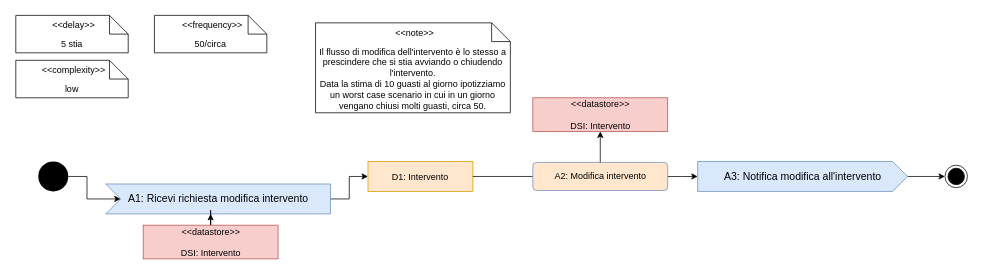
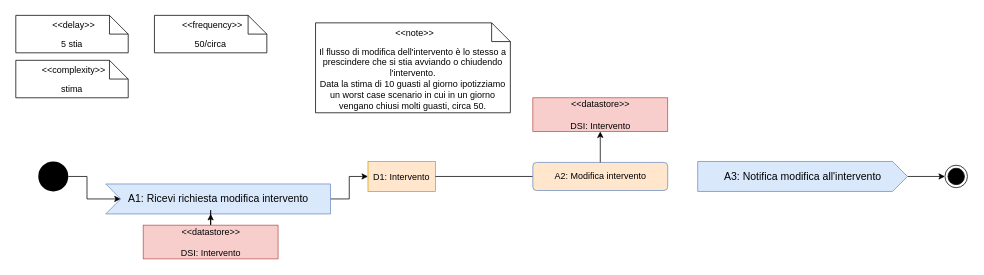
node "low": label "low" -> "stima"
node "D1: Intervento": size 105x30 -> 68x30
edge "A2: Modifica intervento" -> "A3: Notifica modifica all'intervento": removed
